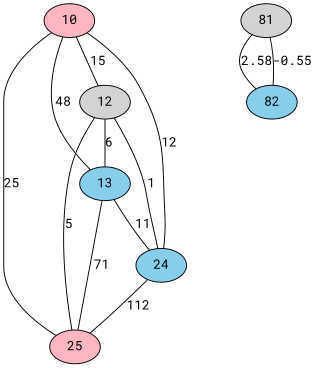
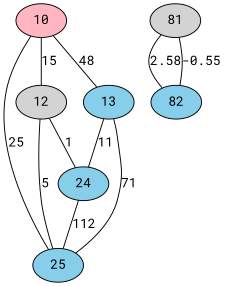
edge "10" -- "24": removed, label "12"
edge "12" -- "13": removed, label "6"
node "25": fillcolor lightpink -> skyblue
